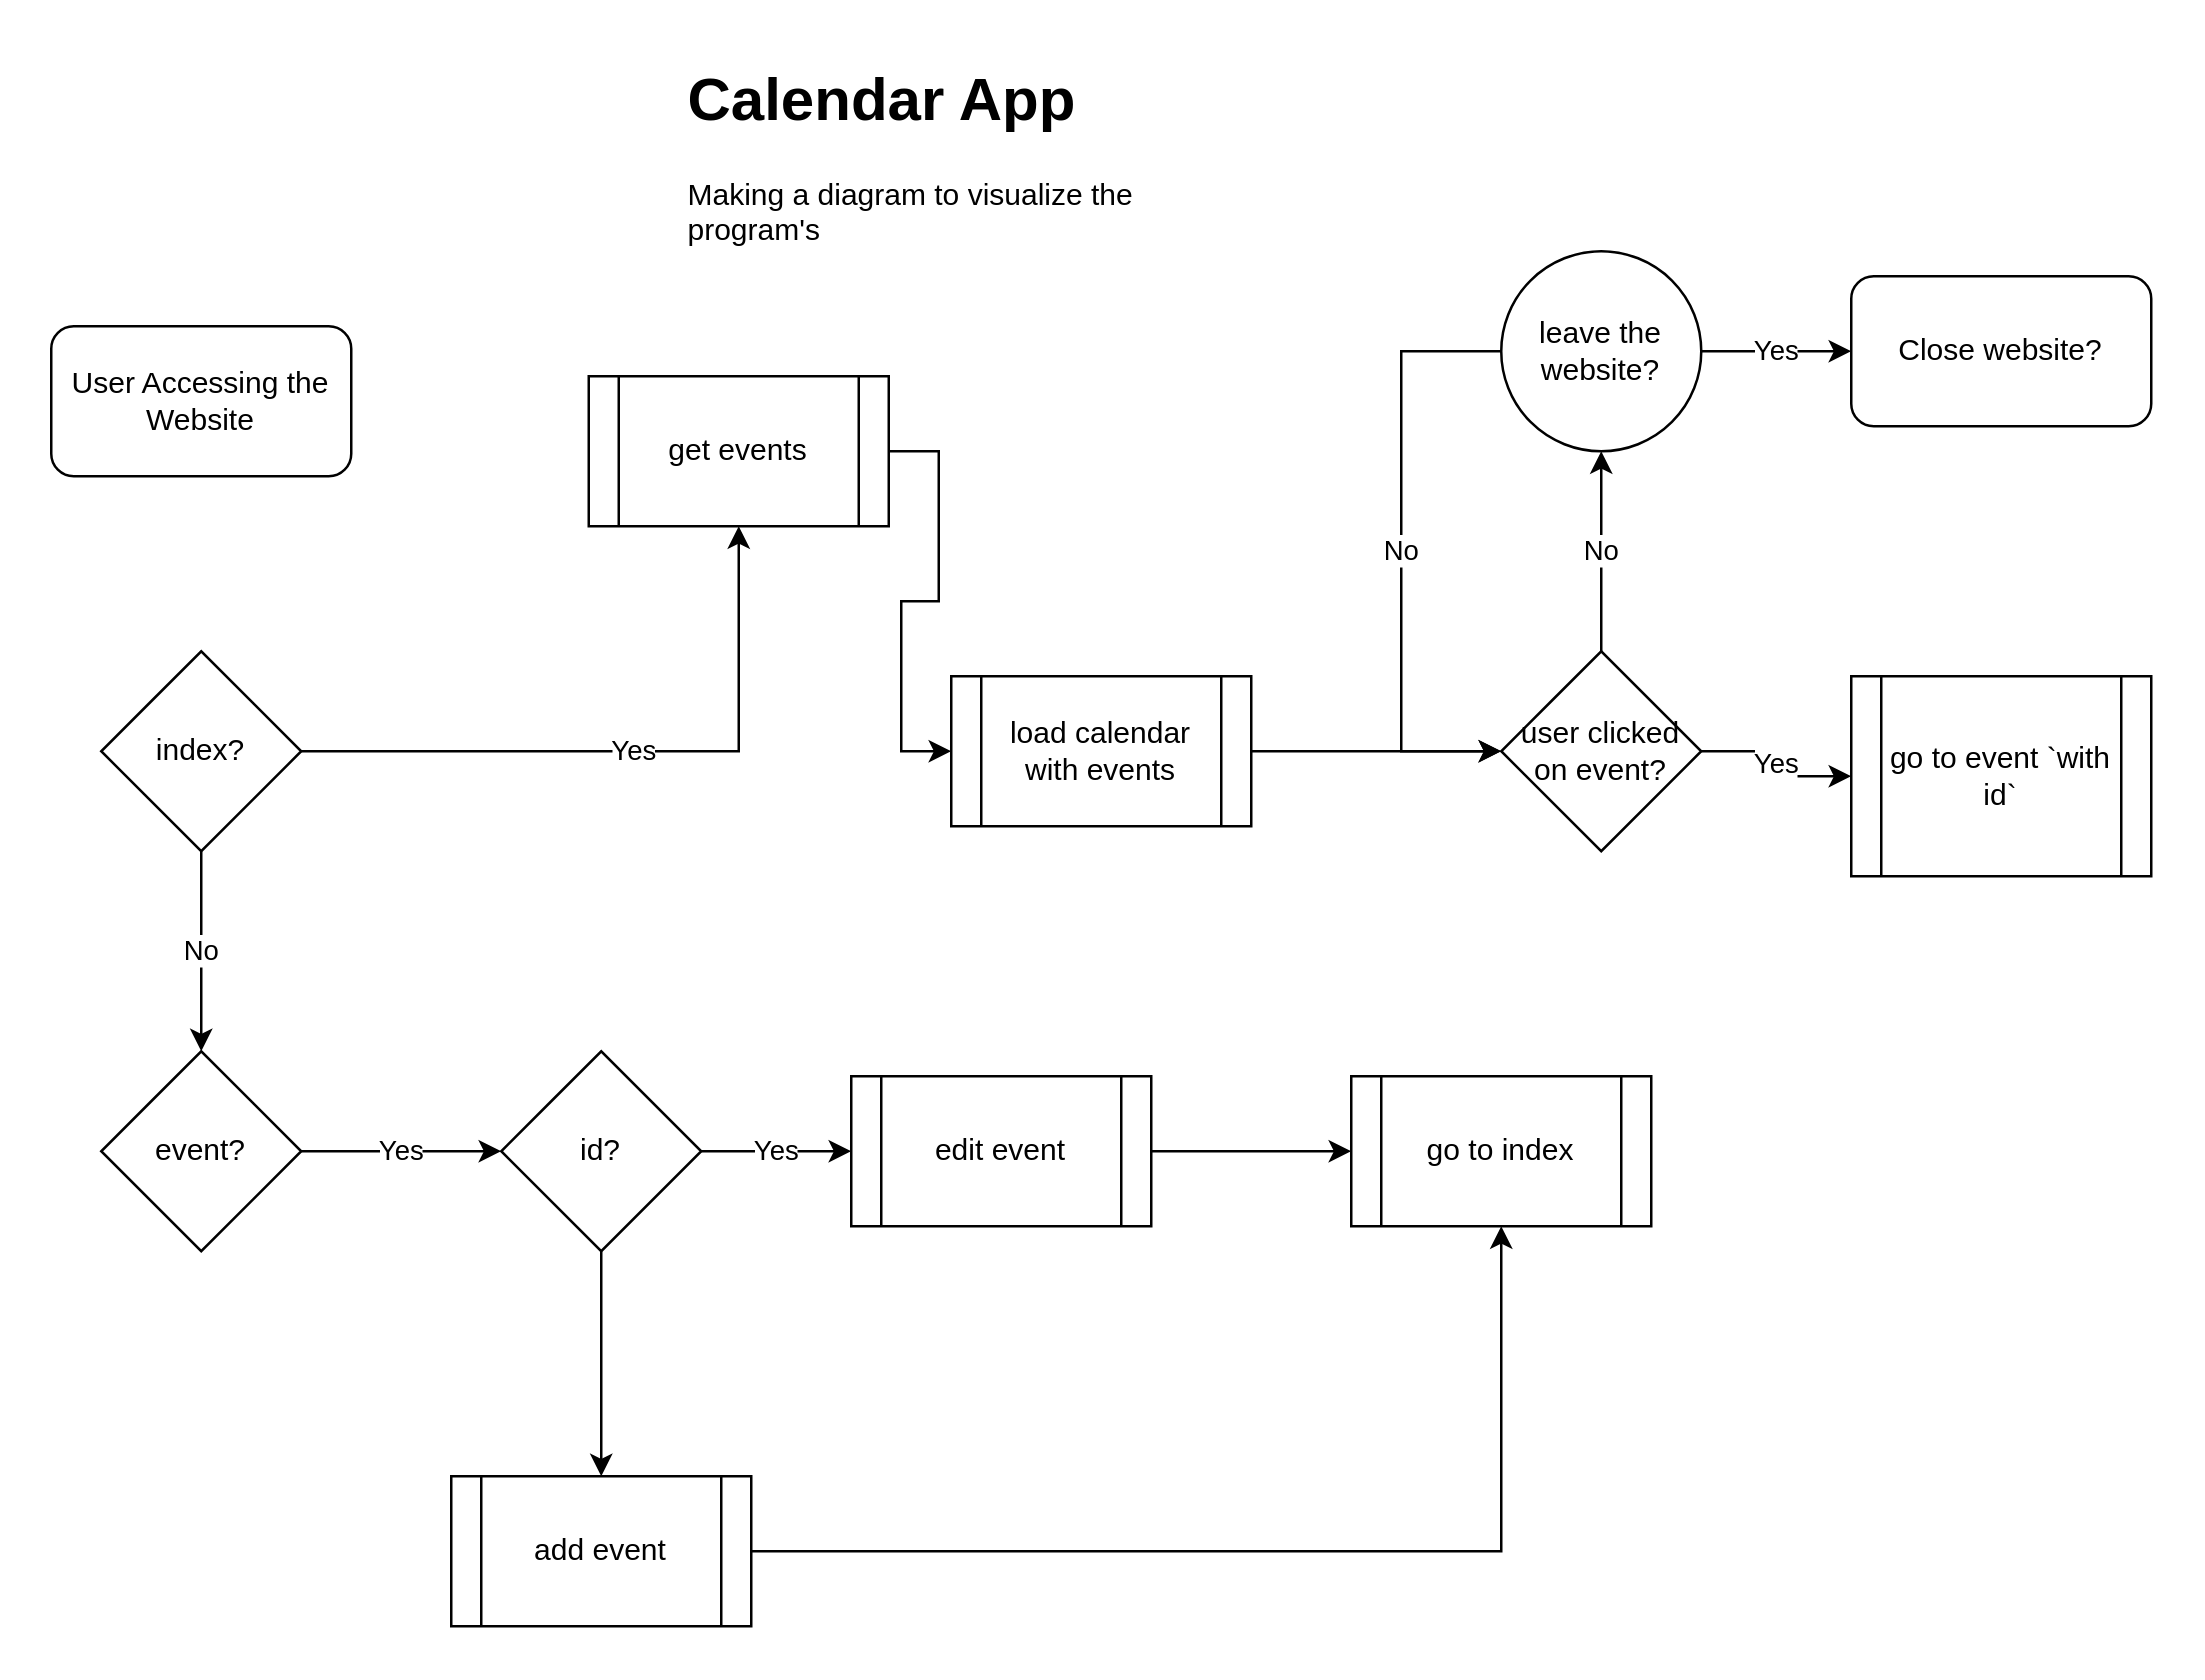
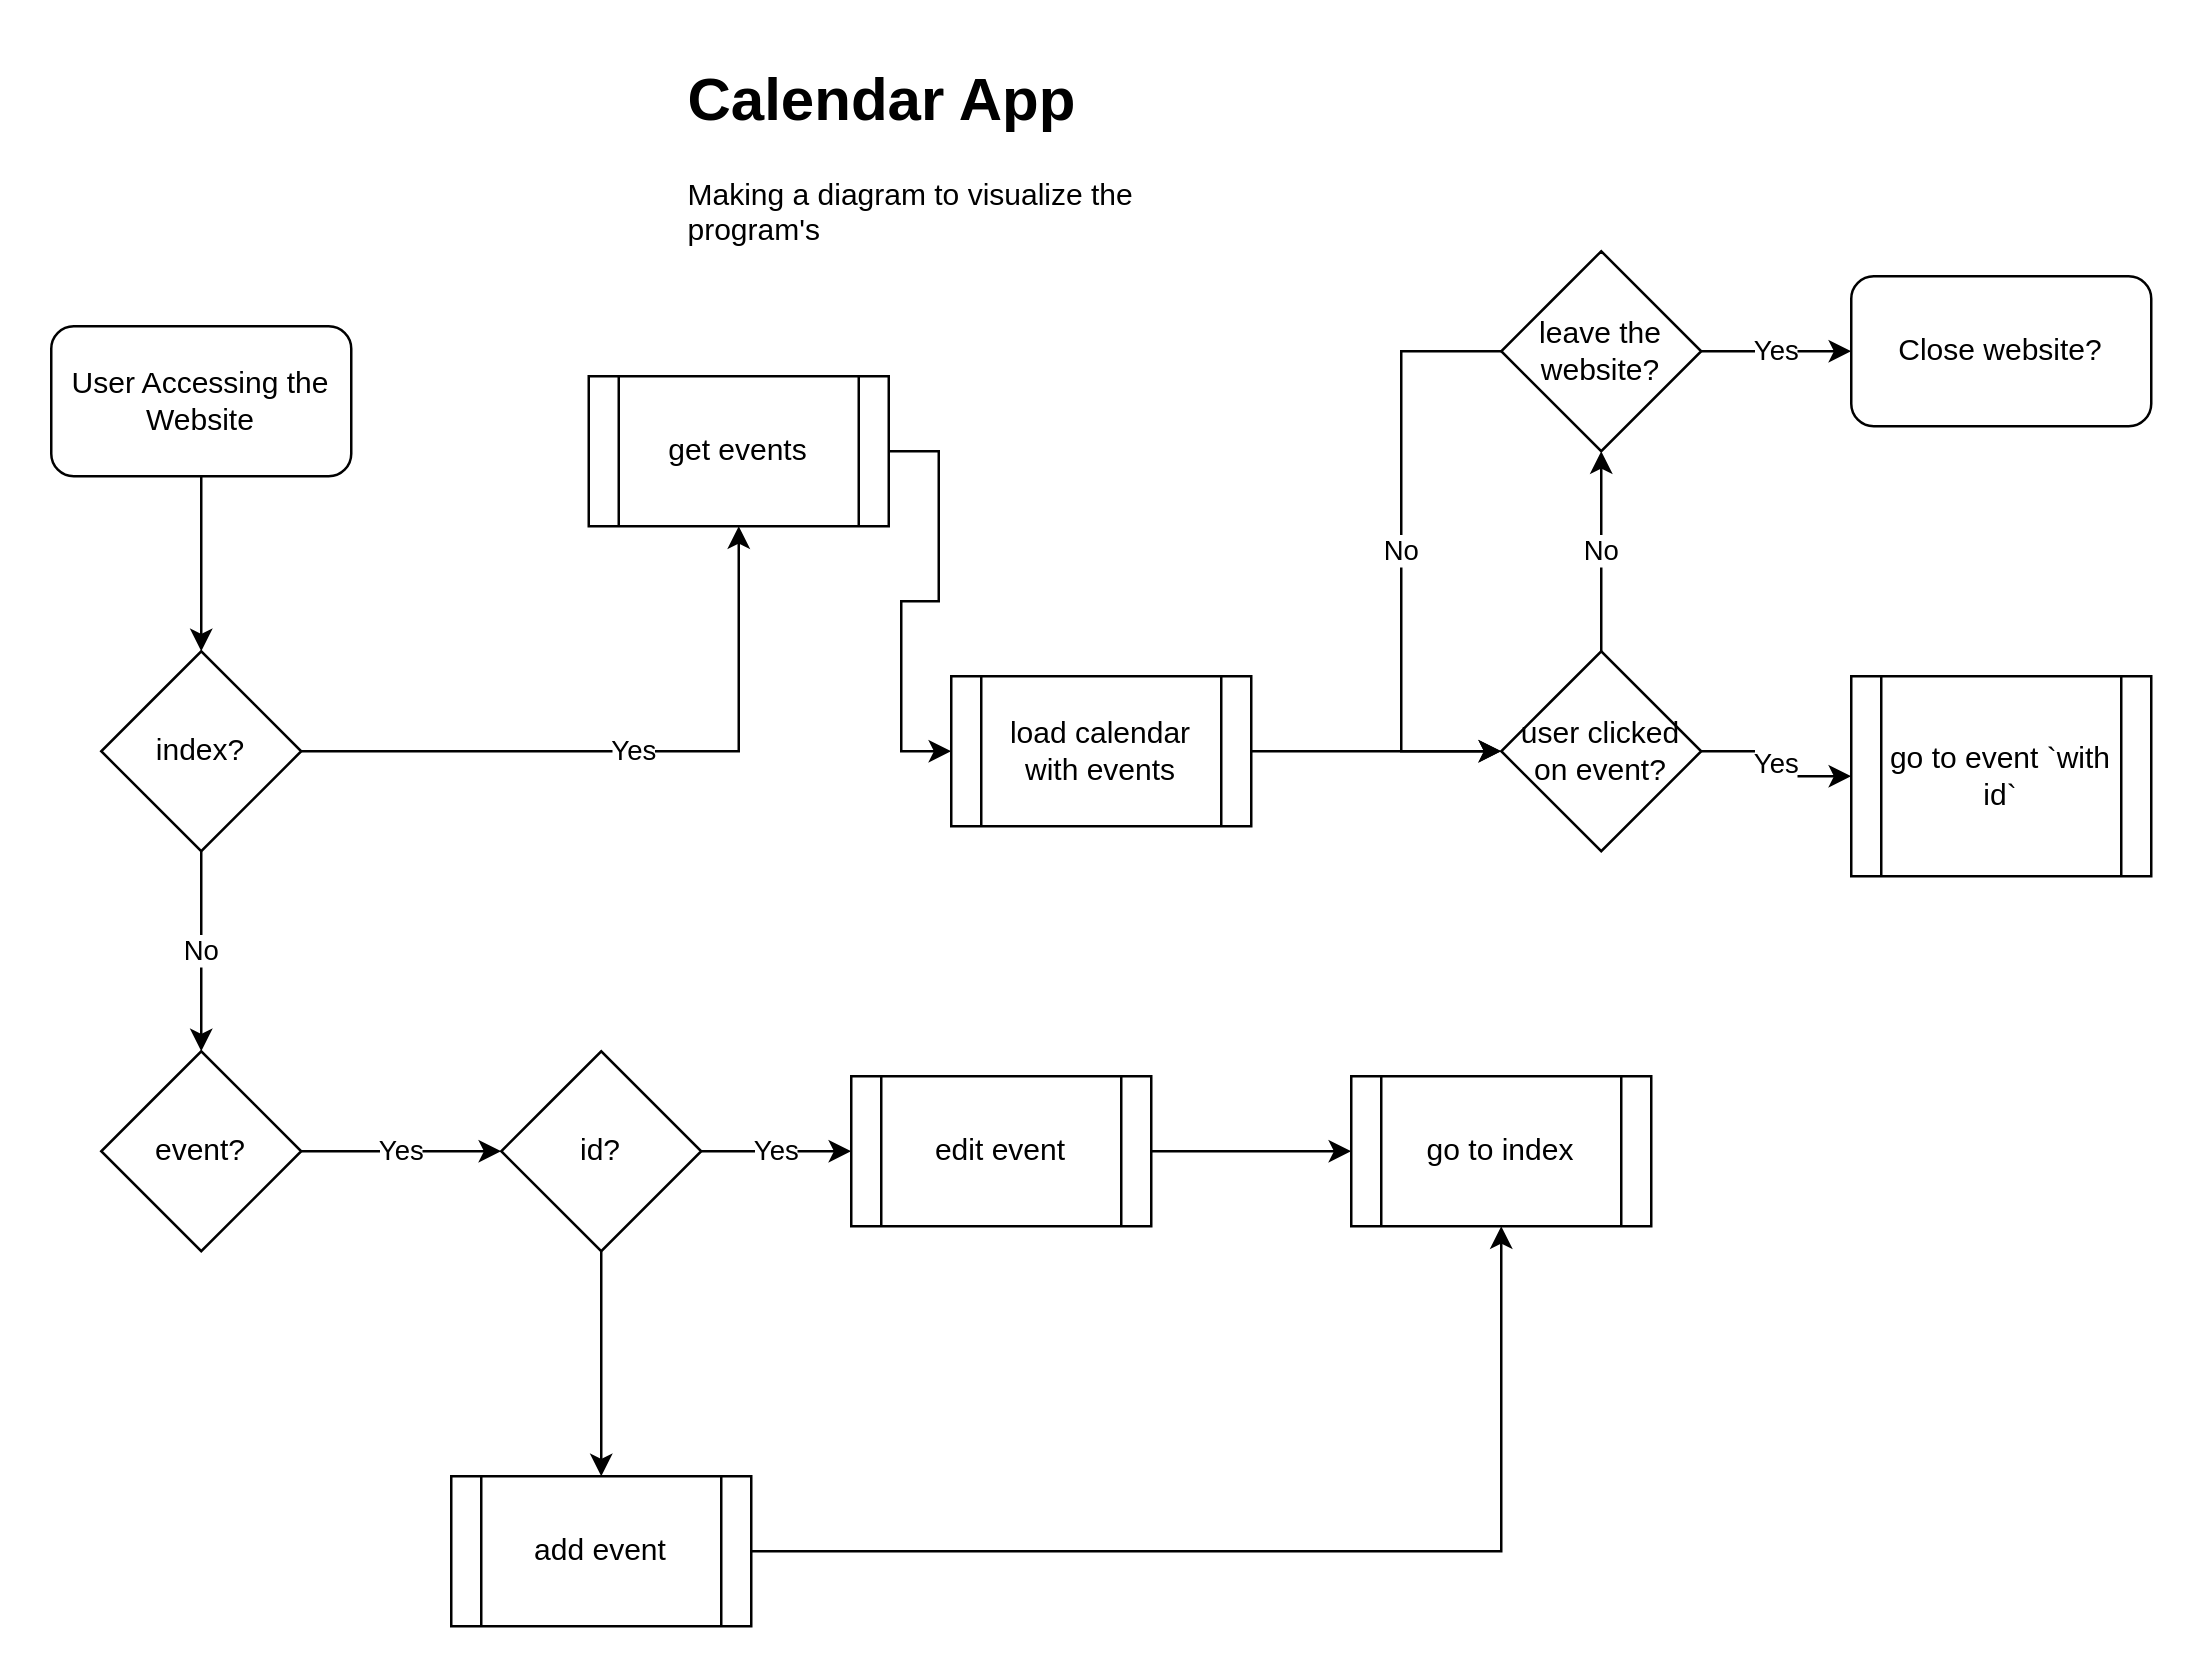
node "leave the website?": shape ellipse -> diamond
edge "User Accessing the Website" -> "index?": added
